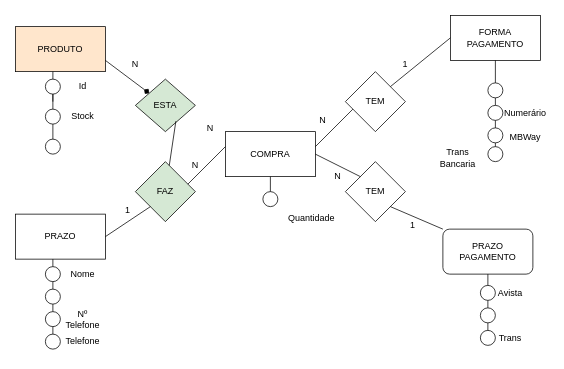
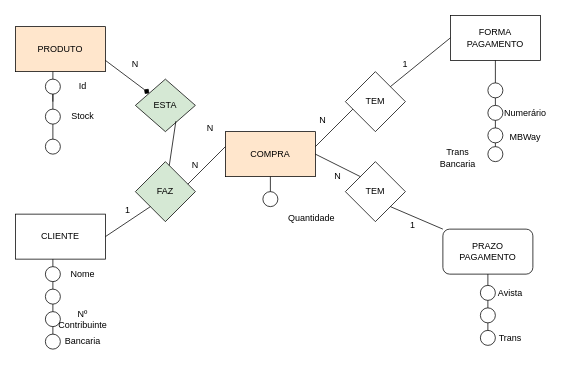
node "COMPRA": fillcolor #ffffff -> #ffe6cc
node "PRAZO": label "PRAZO" -> "CLIENTE"
node "Nº Telefone": label "Nº Telefone" -> "Nº Contribuinte"
node "Telefone": label "Telefone" -> "Bancaria"
